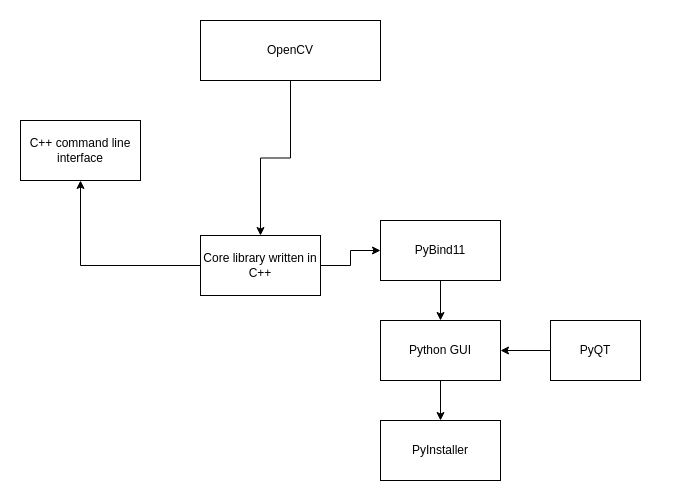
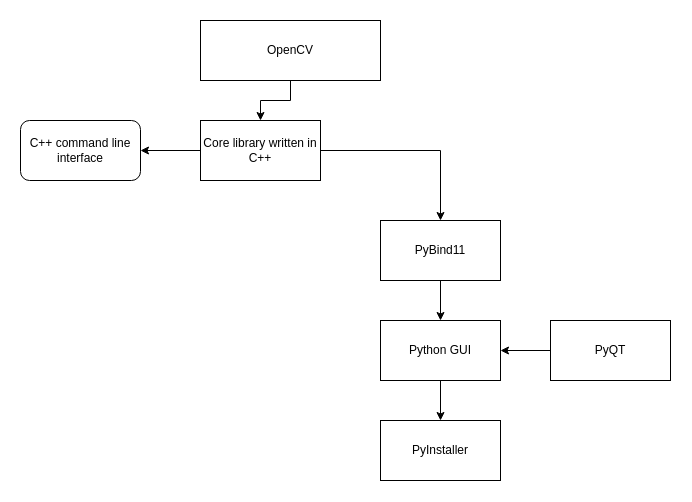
node "C++ command line interface": shape rectangle -> rounded rectangle
node "Core library written in C++": moved (261, 266) -> (261, 151)
node "PyQT": size 90x60 -> 120x60
